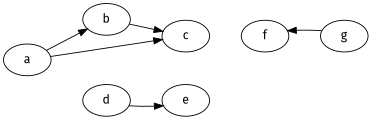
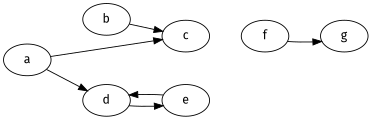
edge "g" -> "f": reversed
edge "a" -> "b": now "a" -> "d"
edge "e" -> "d": added
